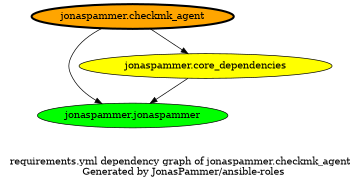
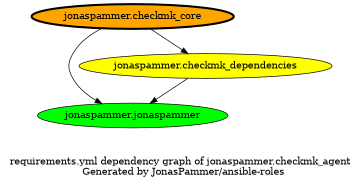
node "jonaspammer.checkmk_agent": label "jonaspammer.checkmk_agent" -> "jonaspammer.checkmk_core"
node "jonaspammer.core_dependencies": label "jonaspammer.core_dependencies" -> "jonaspammer.checkmk_dependencies"
